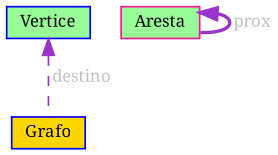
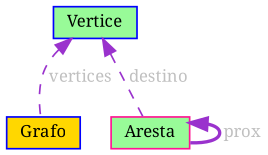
edge "Grafo" -> "Vertice": label " destino" -> " vertices"
edge "Aresta" -> "Vertice": added, label "destino"
